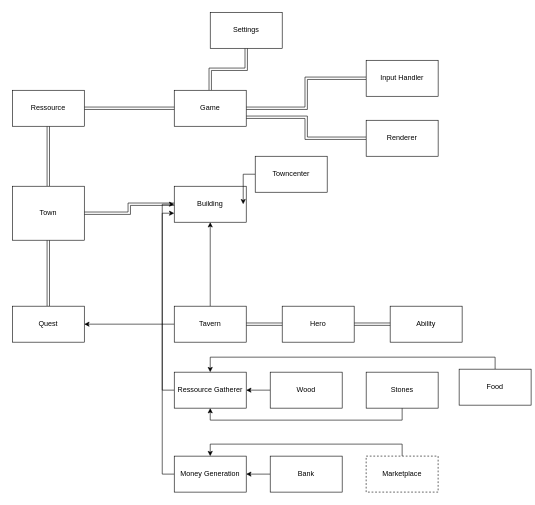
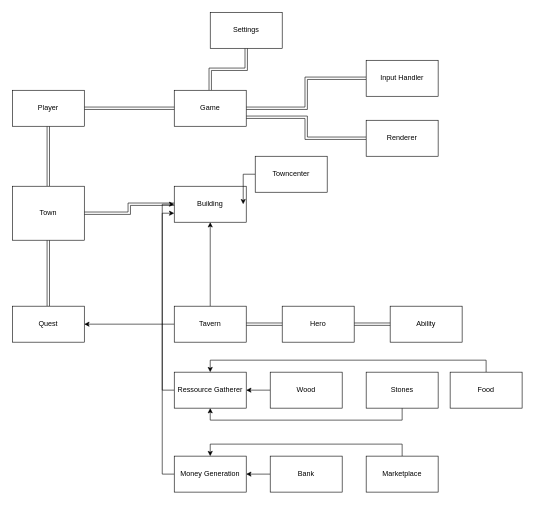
node "Ressource": label "Ressource" -> "Player"
node "Food": moved (495, 387) -> (486, 390)
node "Marketplace": style dashed -> solid
